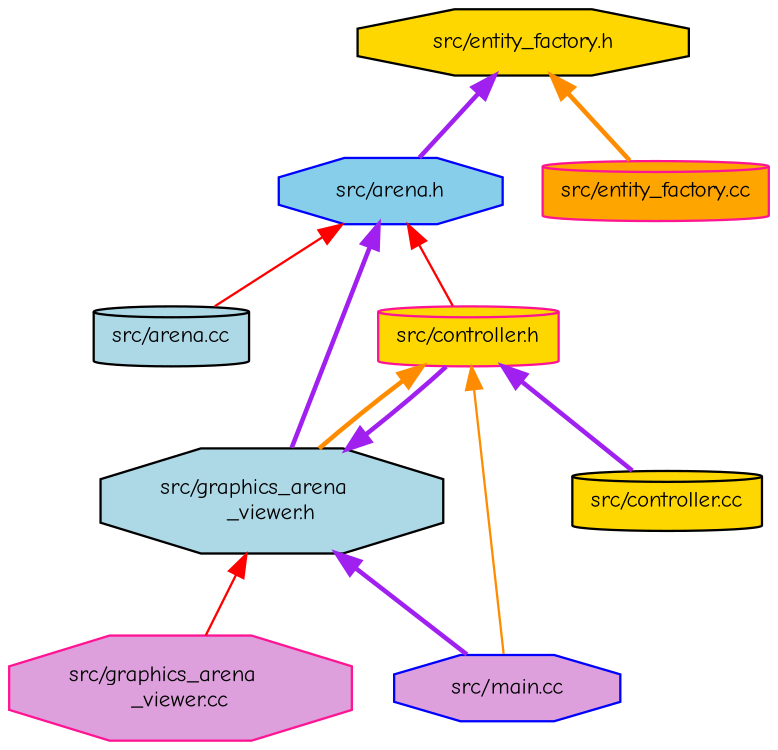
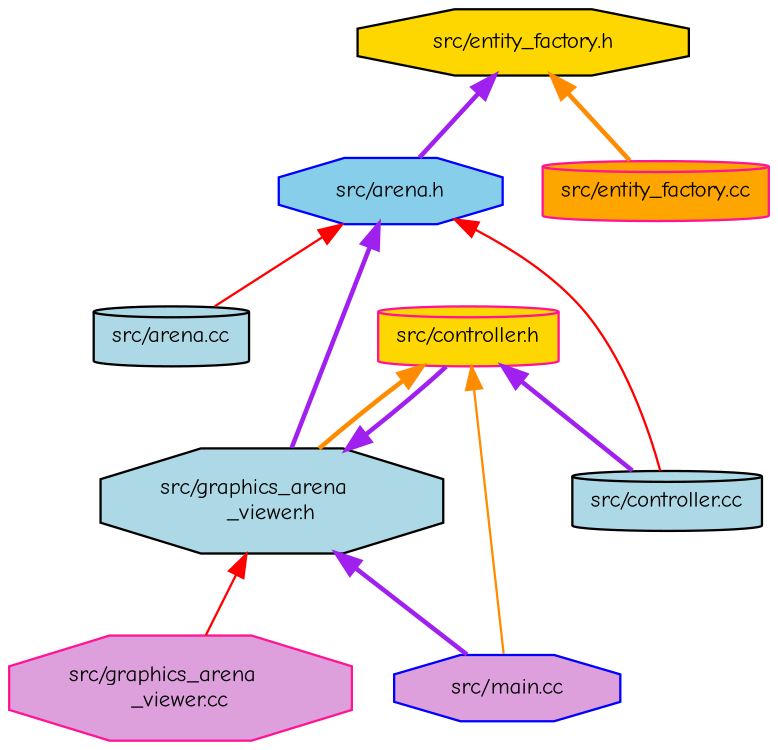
edge "src/controller.h" -> "src/arena.h": now "src/controller.cc" -> "src/arena.h"
node "src/controller.cc": fillcolor gold -> lightblue
